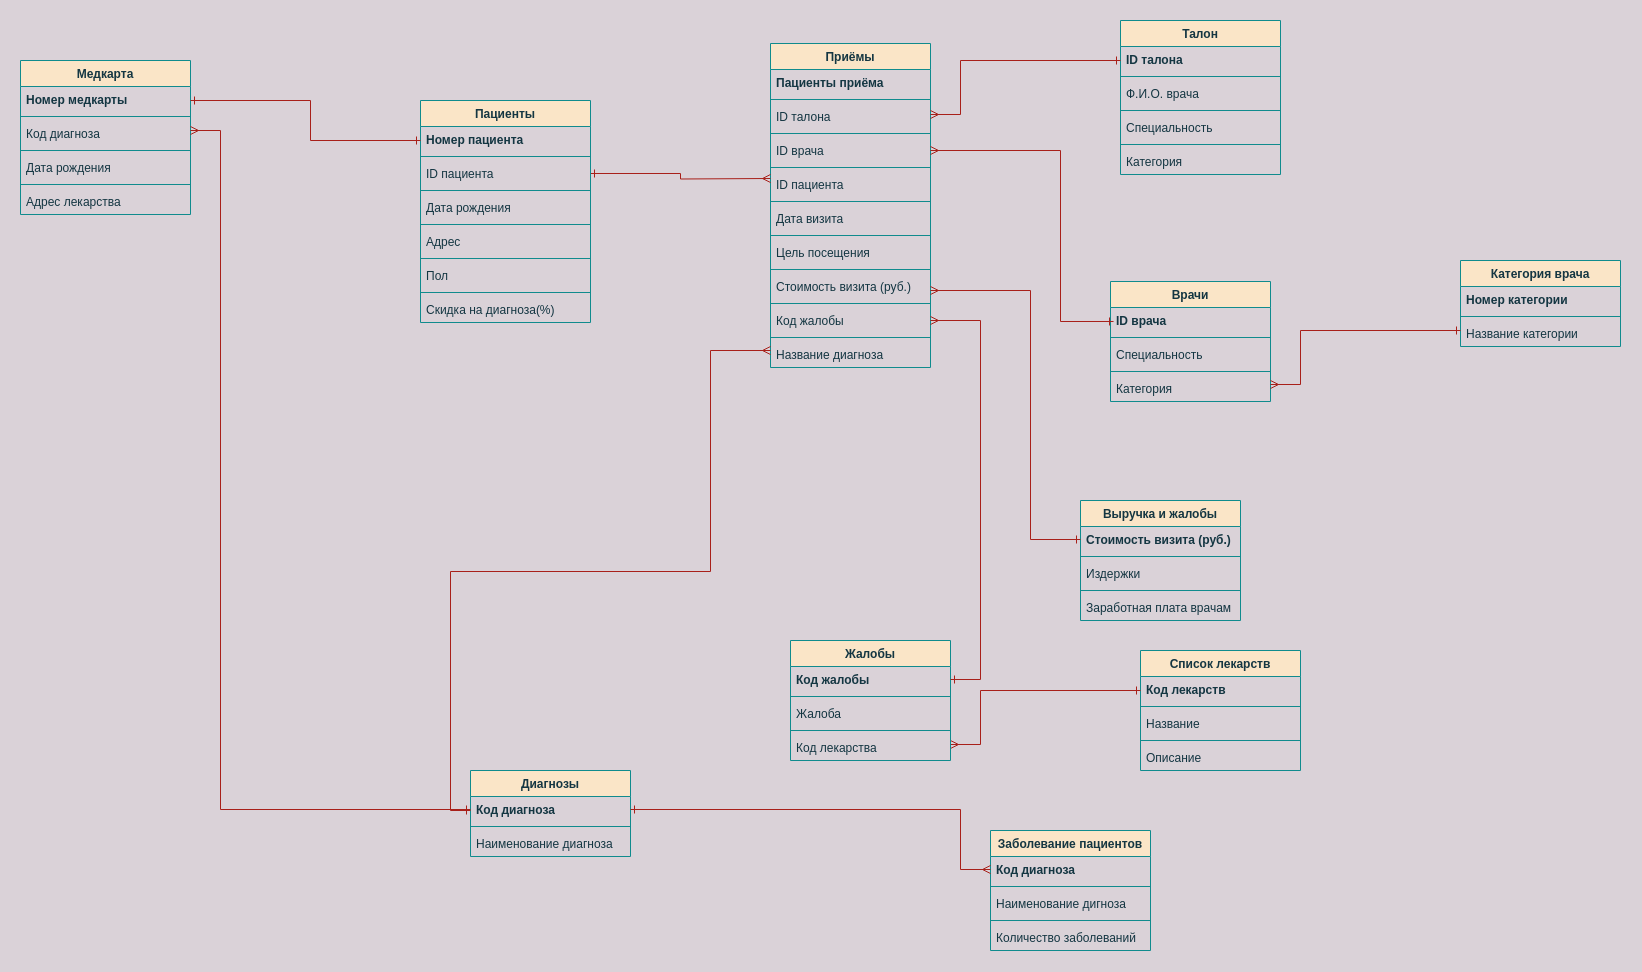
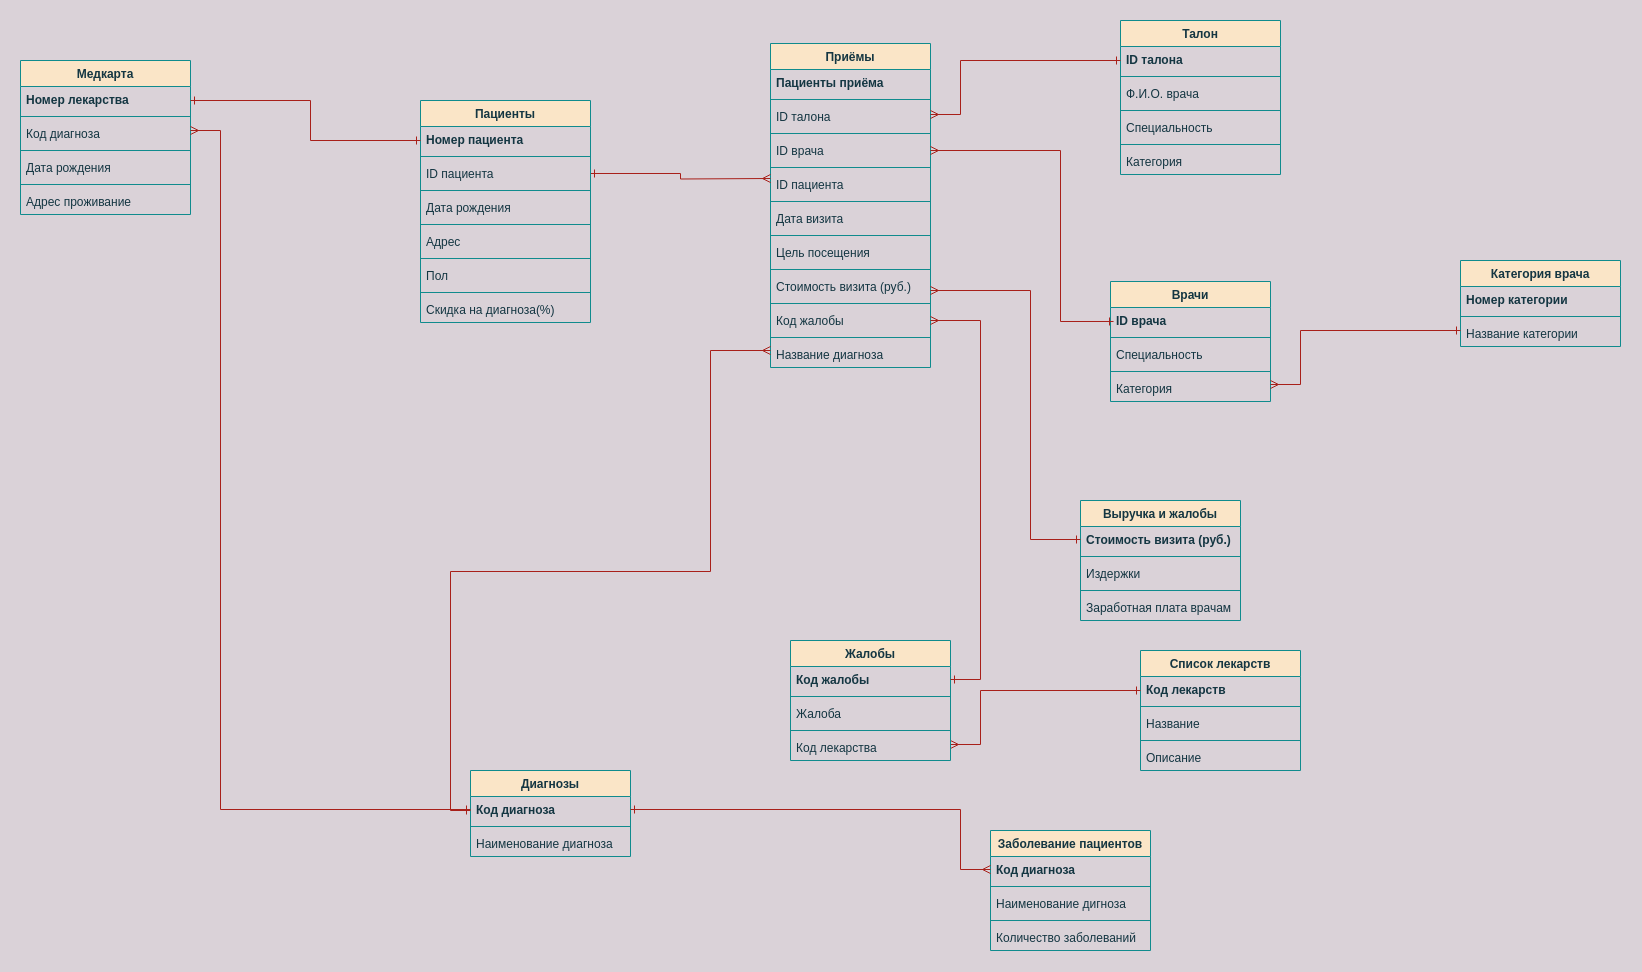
node "Номер медкарты": label "Номер медкарты" -> "Номер лекарства"
node "Адрес лекарства": label "Адрес лекарства" -> "Адрес проживание"
